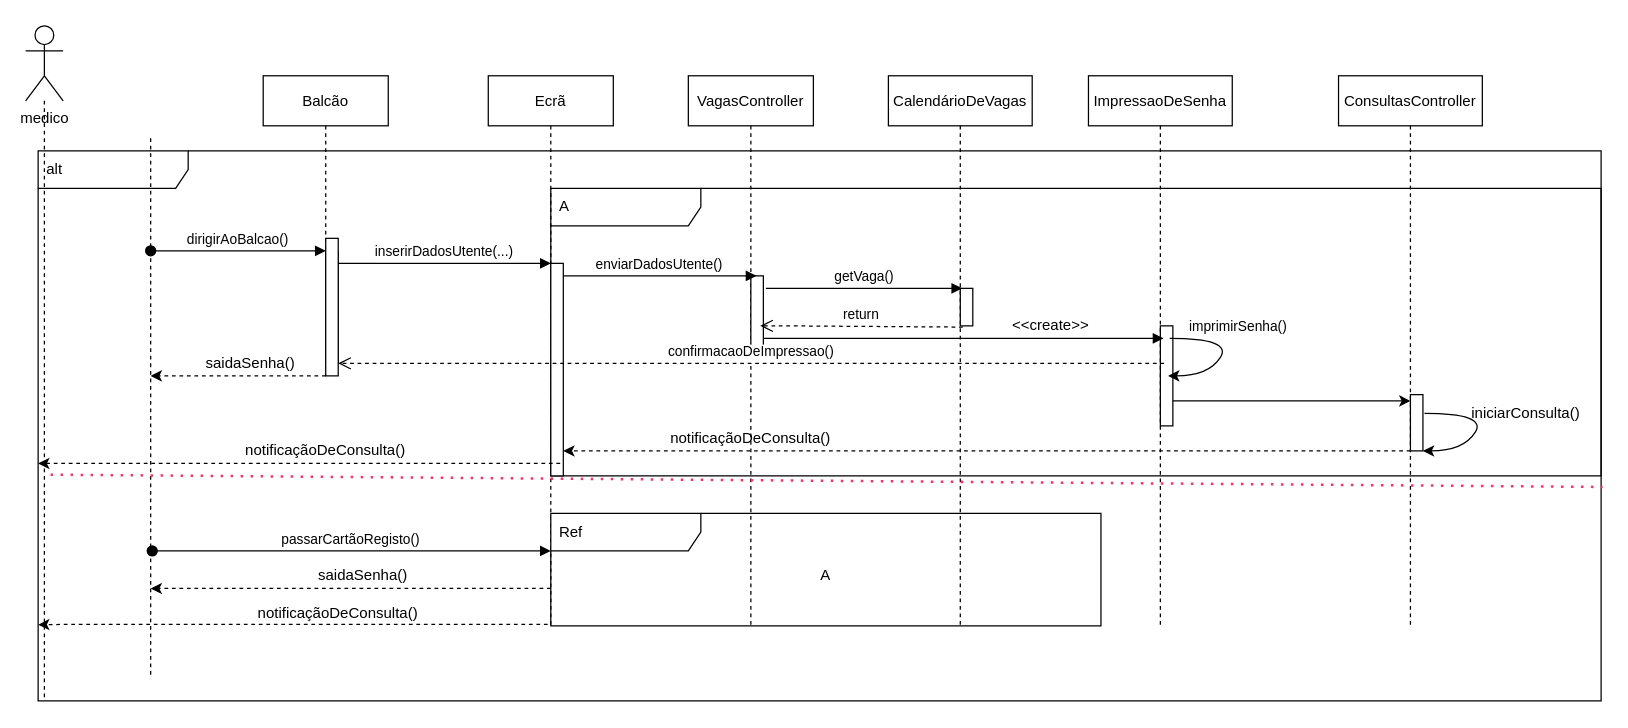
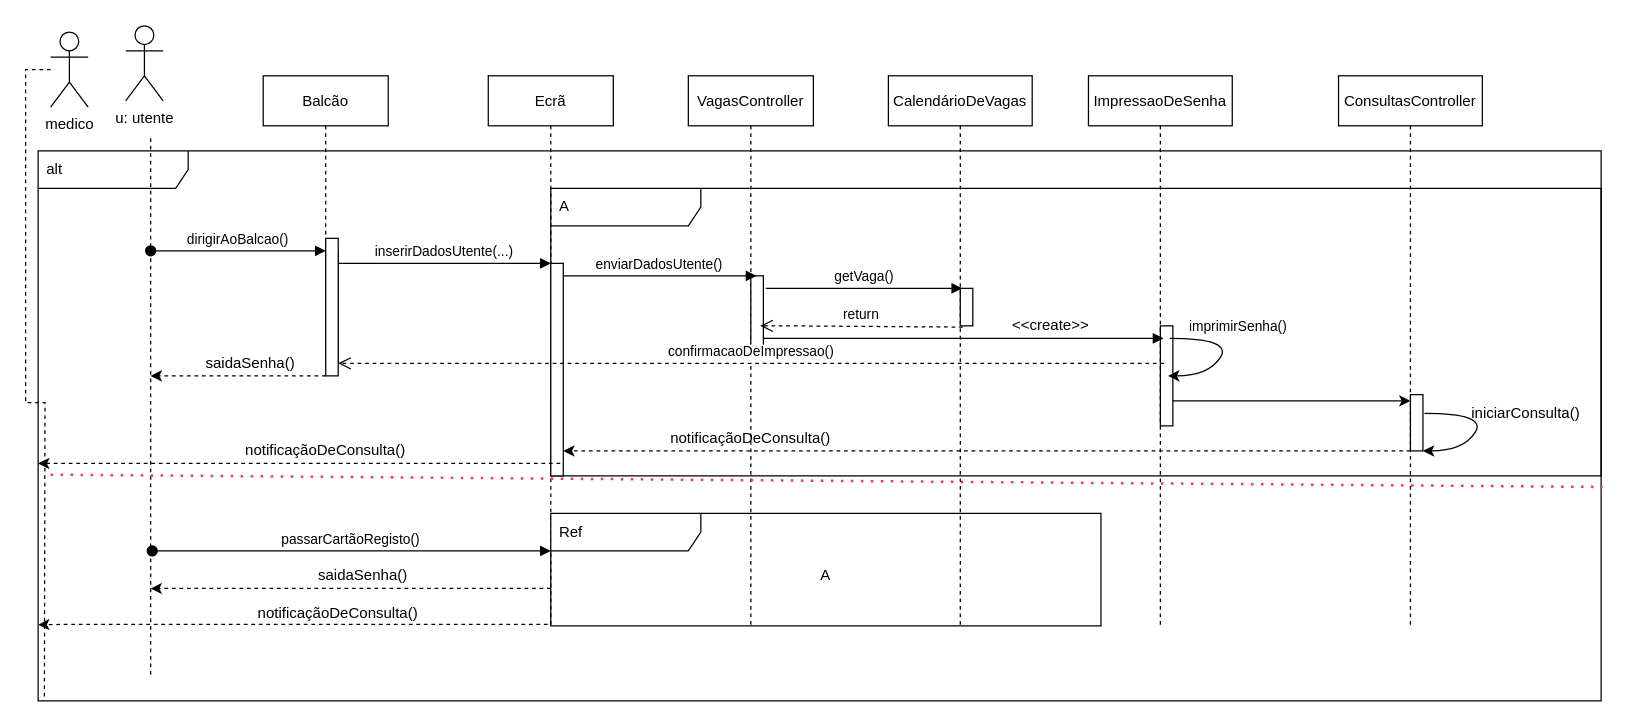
node "medico": moved (44, 63) -> (69, 69)
node "u: utente": added
